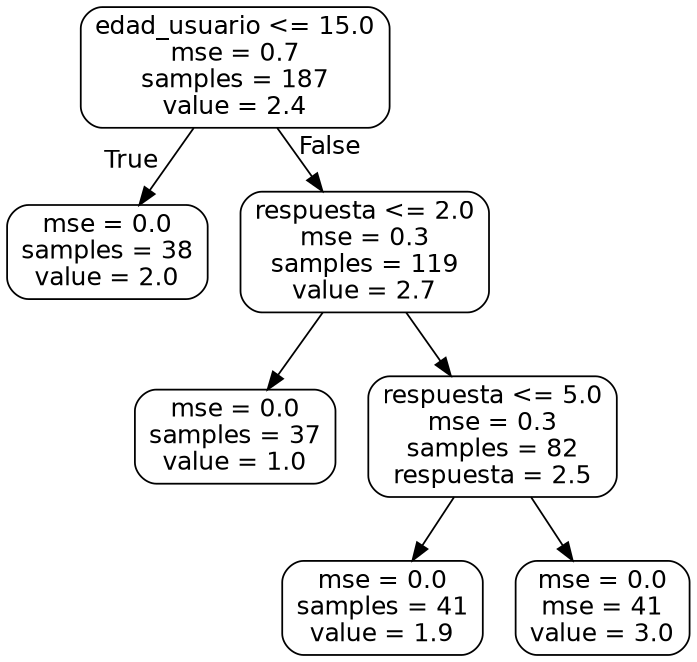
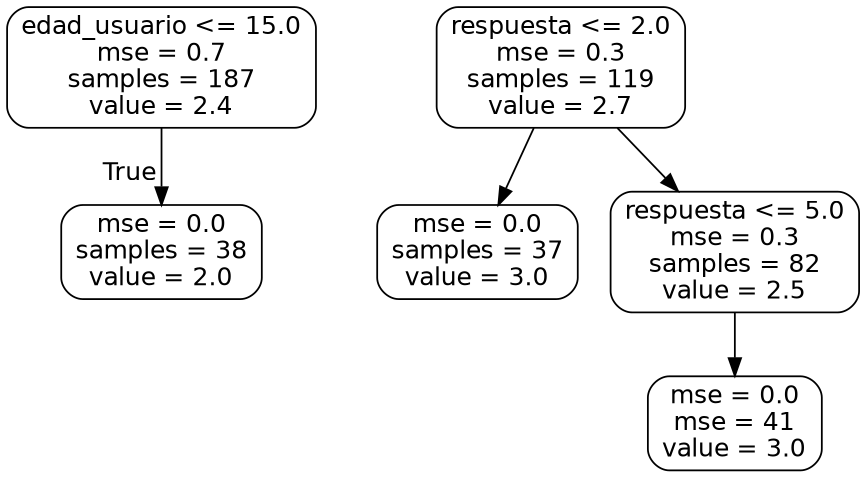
edge "edad_usuario <= 15.0 mse = 0.7 samples = 187 value = 2.4" -> "respuesta <= 2.0 mse = 0.3 samples = 119 value = 2.7": removed
node "mse = 0.0 samples = 37 value = 1.0": label "mse = 0.0 samples = 37 value = 1.0" -> "mse = 0.0 samples = 37 value = 3.0"
node "respuesta <= 5.0 mse = 0.3 samples = 82 respuesta = 2.5": label "respuesta <= 5.0 mse = 0.3 samples = 82 respuesta = 2.5" -> "respuesta <= 5.0 mse = 0.3 samples = 82 value = 2.5"
node "mse = 0.0 samples = 41 value = 1.9": removed
